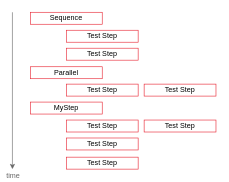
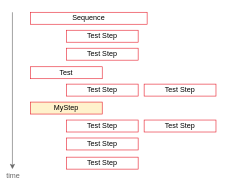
node "Sequence": size 72x12 -> 117x12
node "Parallel": label "Parallel" -> "Test"
node "MyStep": fillcolor #ffffff -> #fff2cc
